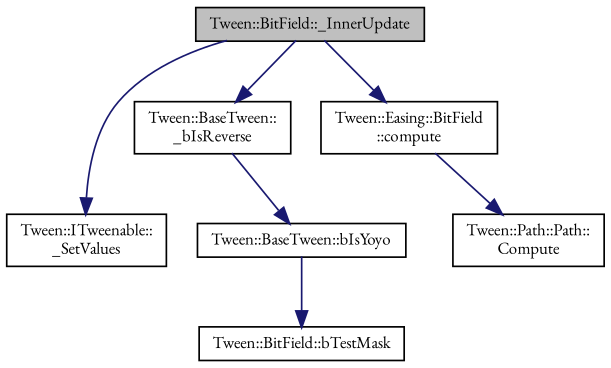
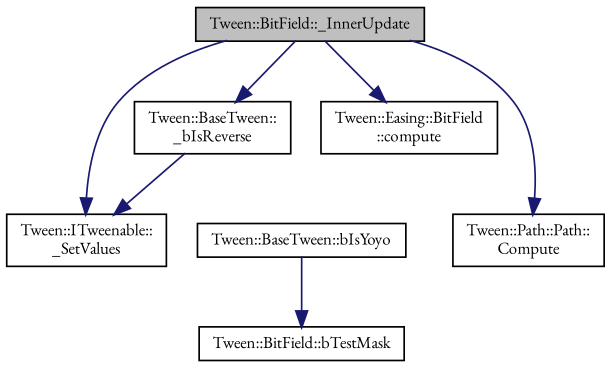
edge "Tween::Easing::BitField ::compute" -> "Tween::Path::Path:: Compute": now "Tween::BitField::_InnerUpdate" -> "Tween::Path::Path:: Compute"
edge "Tween::BaseTween:: _bIsReverse" -> "Tween::BaseTween::bIsYoyo": now "Tween::BaseTween:: _bIsReverse" -> "Tween::ITweenable:: _SetValues"
